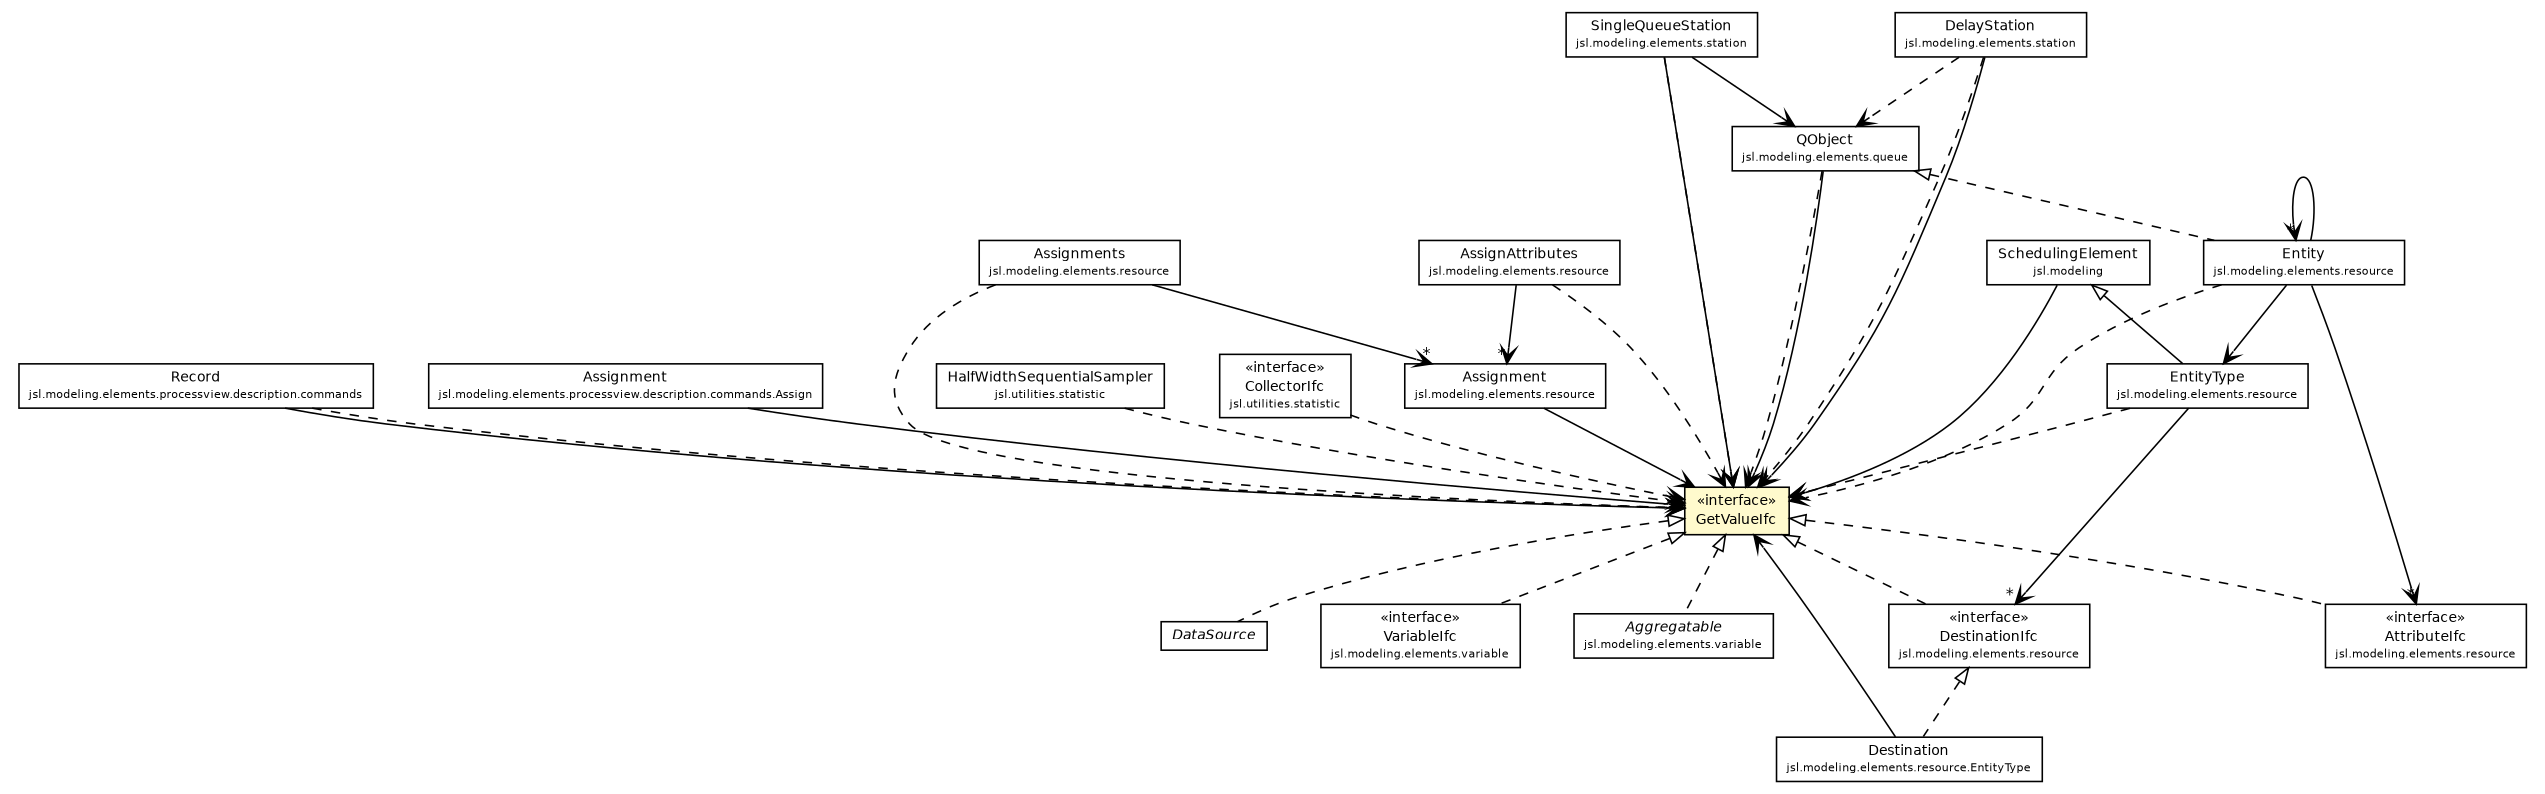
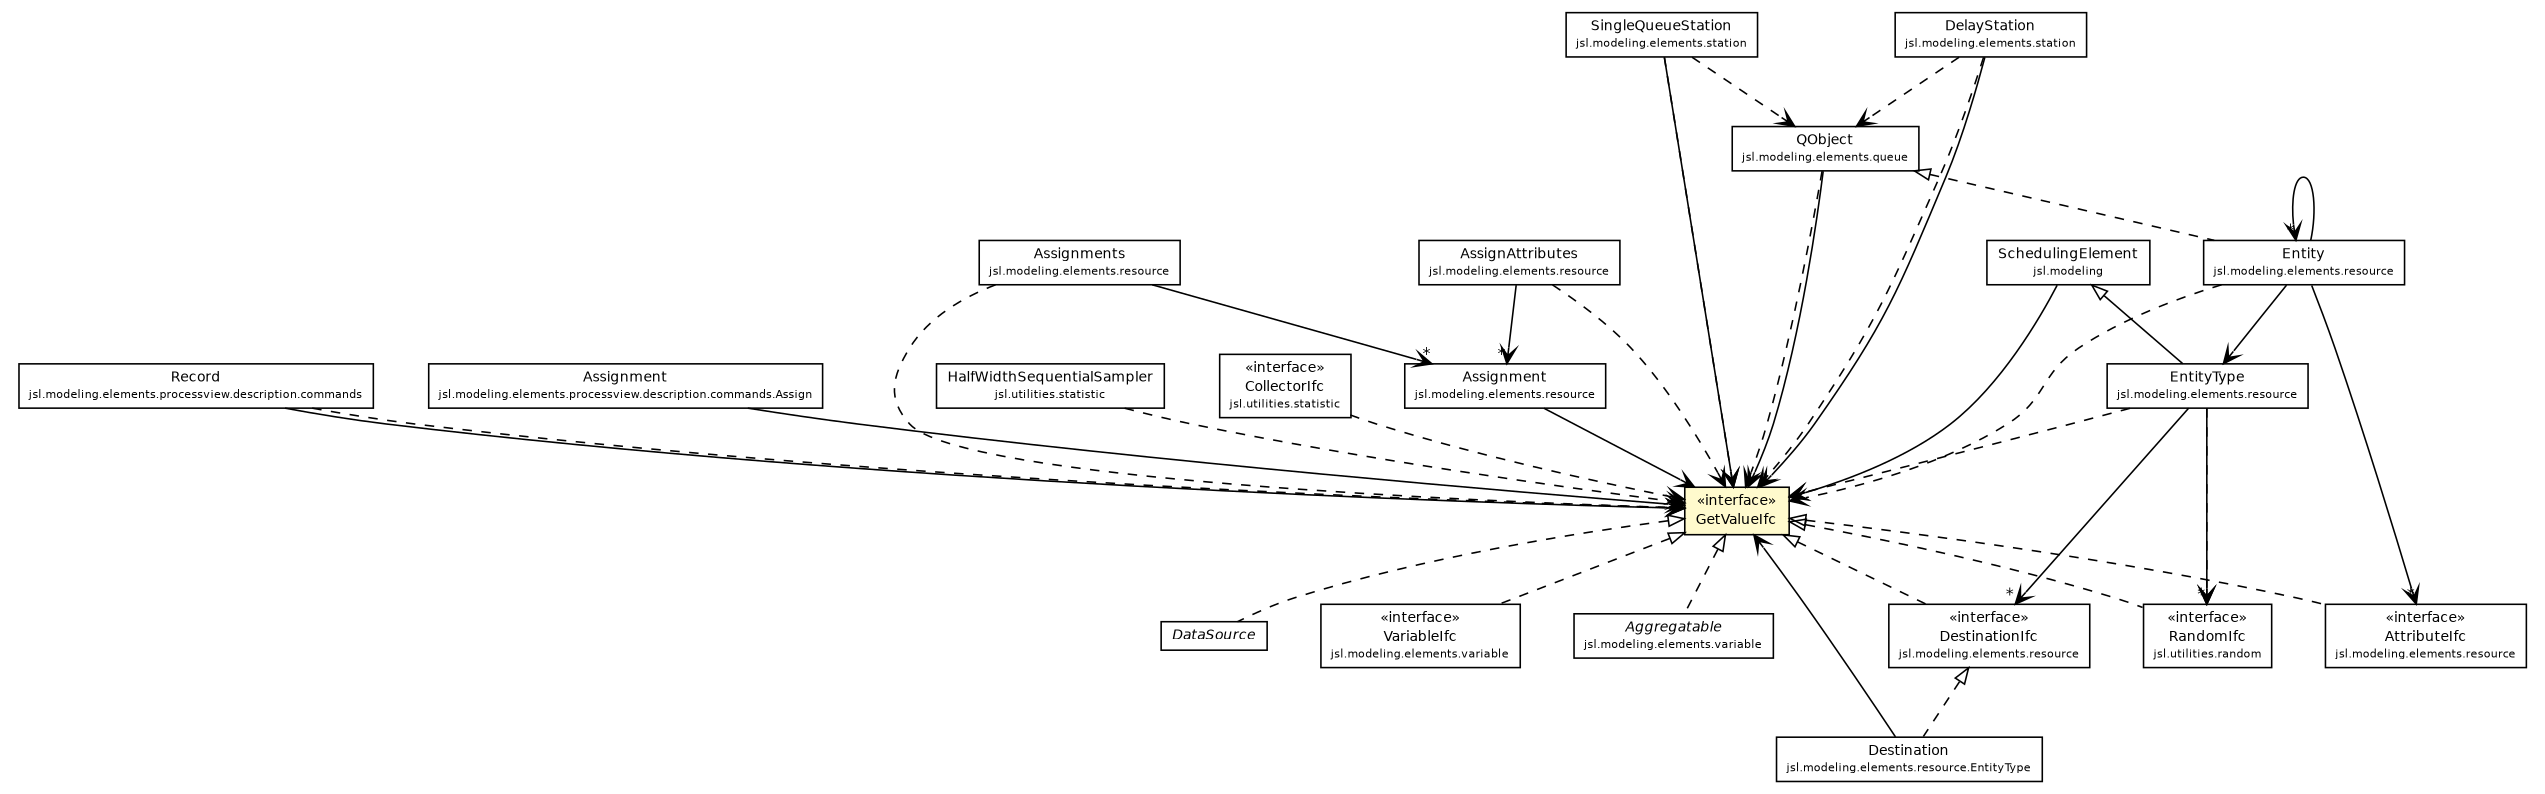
edge "SingleQueueStation" -> "QObject": style solid -> dashed
node "RandomIfc": added
